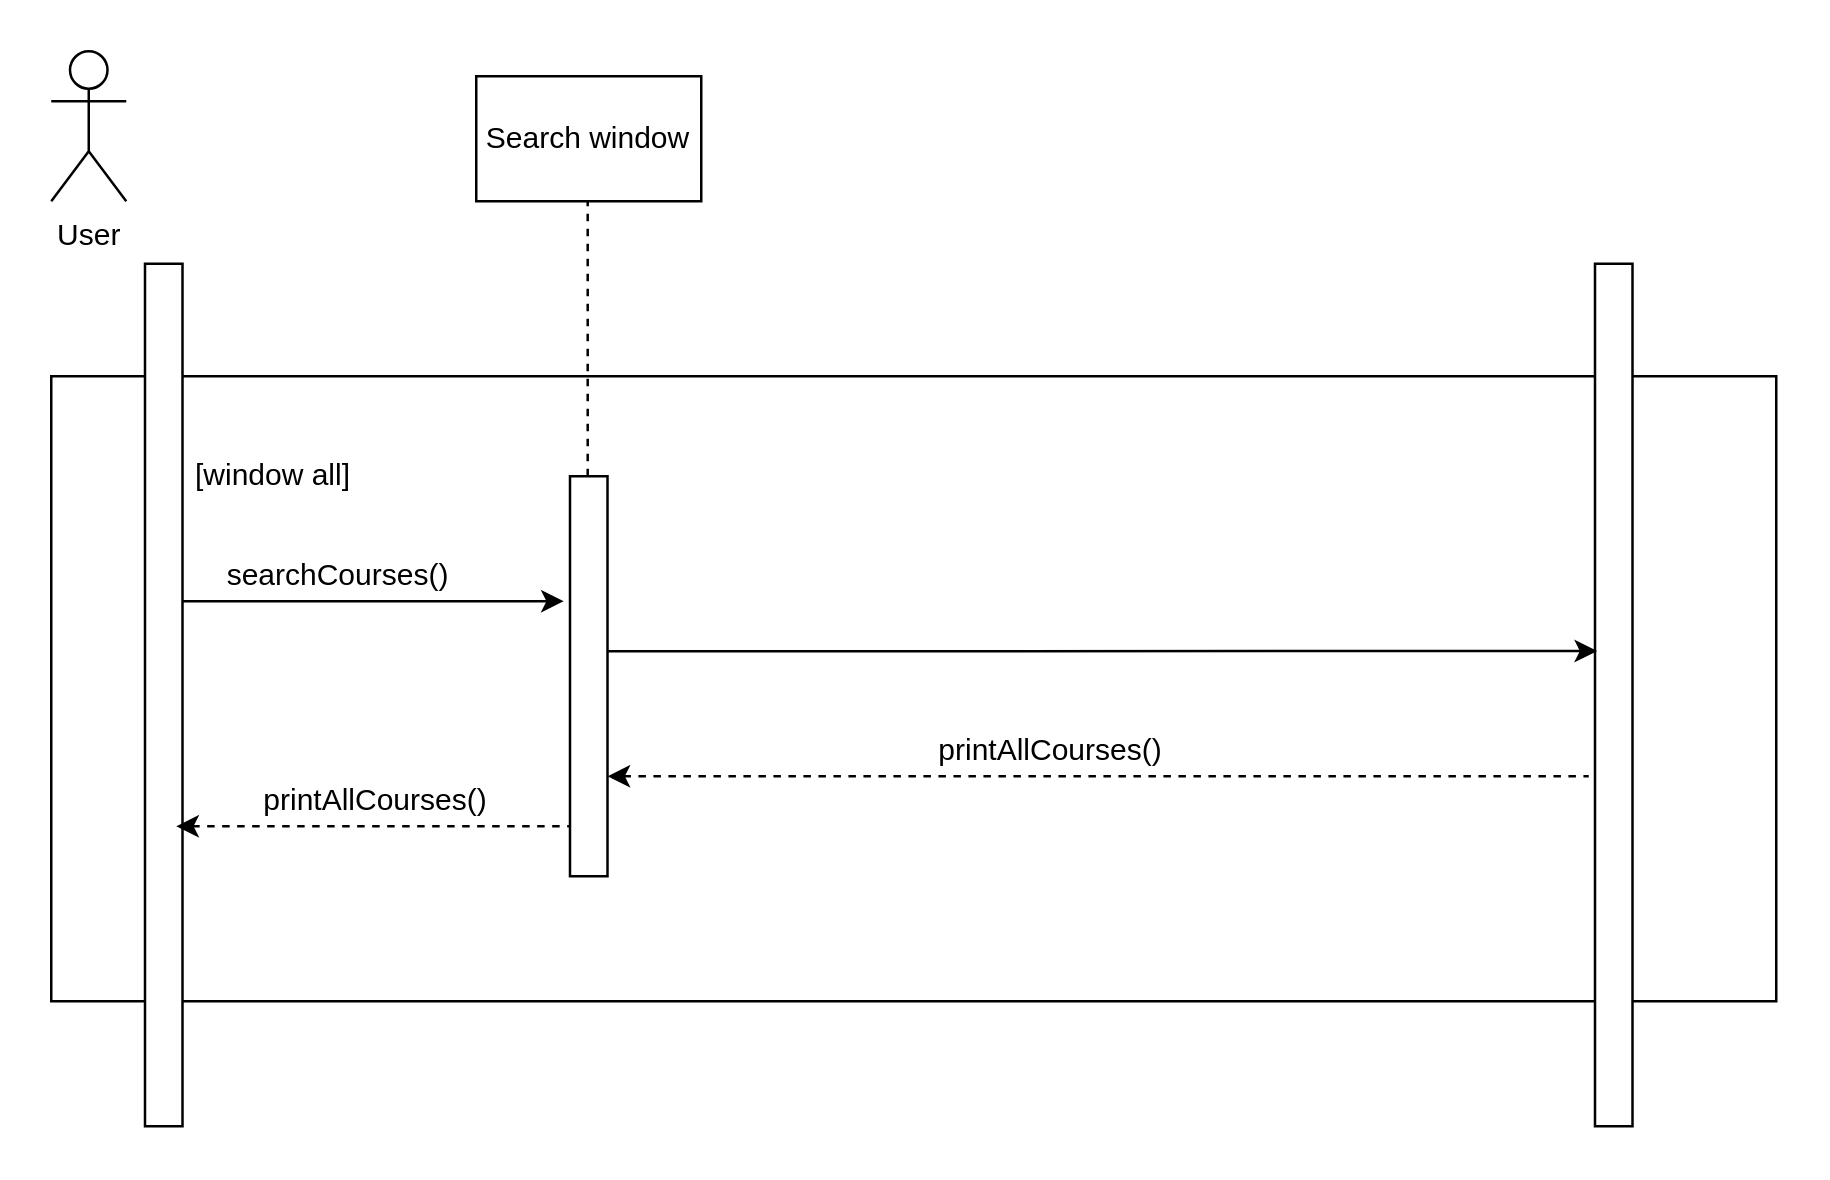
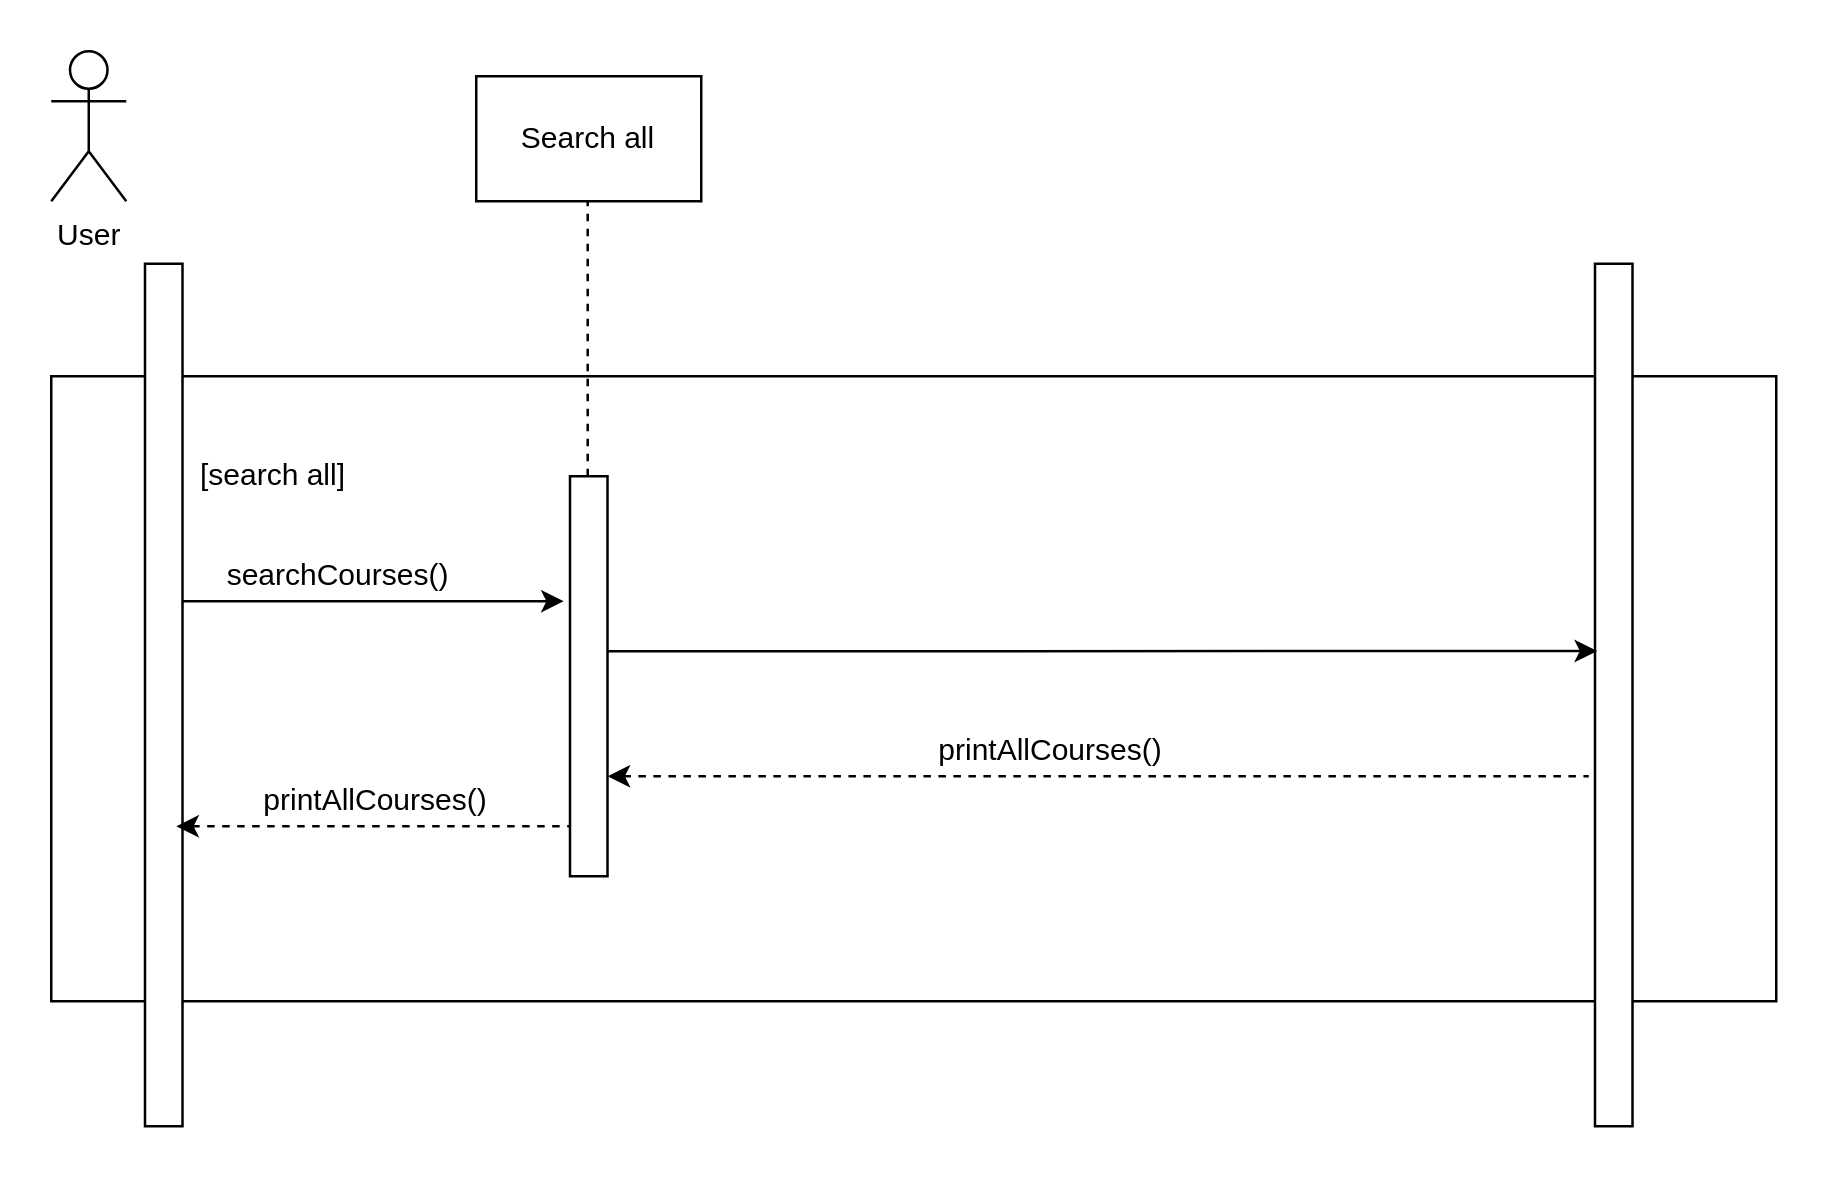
node "Search window": label "Search window" -> "Search all"
node "[window all]": label "[window all]" -> "[search all]"
